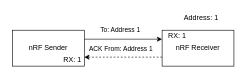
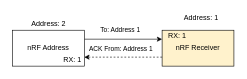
node "Address: 2": added
node "nRF Sender": label "nRF Sender" -> "nRF Address"
node "nRF Receiver": fillcolor #ffffff -> #fff2cc
